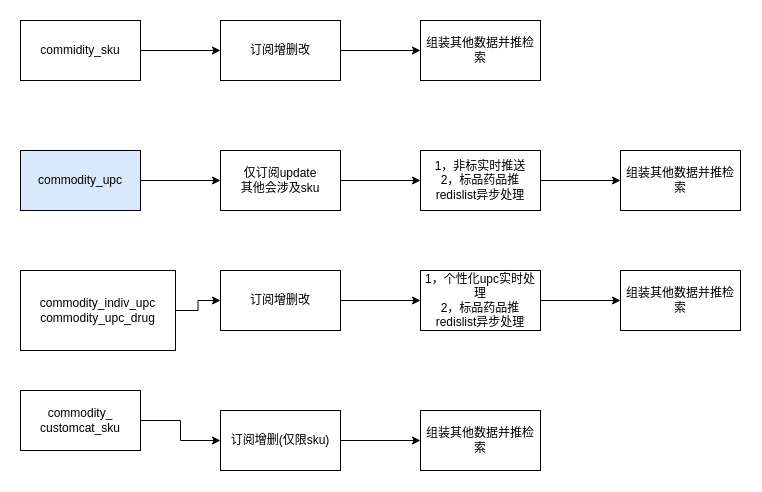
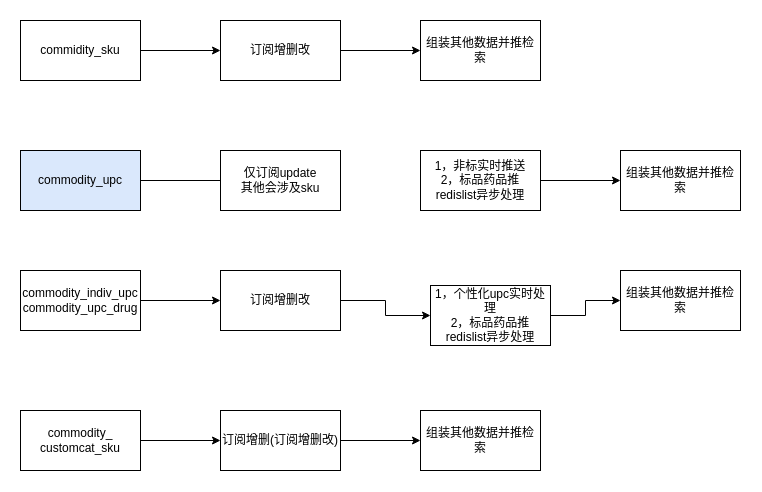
edge "commodity_upc" -> "仅订阅update 其他会涉及sku": arrowhead classic -> none
edge "仅订阅update 其他会涉及sku" -> "1，非标实时推送 2，标品药品推redislist异步处理": removed
node "1，个性化upc实时处理 2，标品药品推redislist异步处理": moved (481, 301) -> (491, 316)
node "commodity_indiv_upc commodity_upc_drug": size 155x80 -> 120x60
node "commodity_ customcat_sku": moved (81, 421) -> (81, 441)
node "订阅增删(仅限sku)": label "订阅增删(仅限sku)" -> "订阅增删(订阅增删改)"
